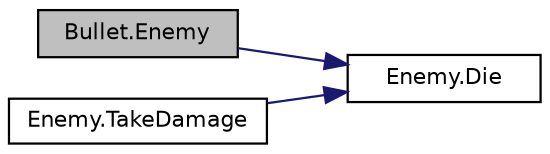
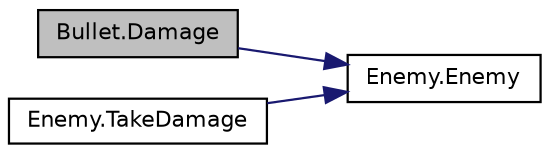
node "Bullet.Enemy": label "Bullet.Enemy" -> "Bullet.Damage"
node "Enemy.Die": label "Enemy.Die" -> "Enemy.Enemy"
